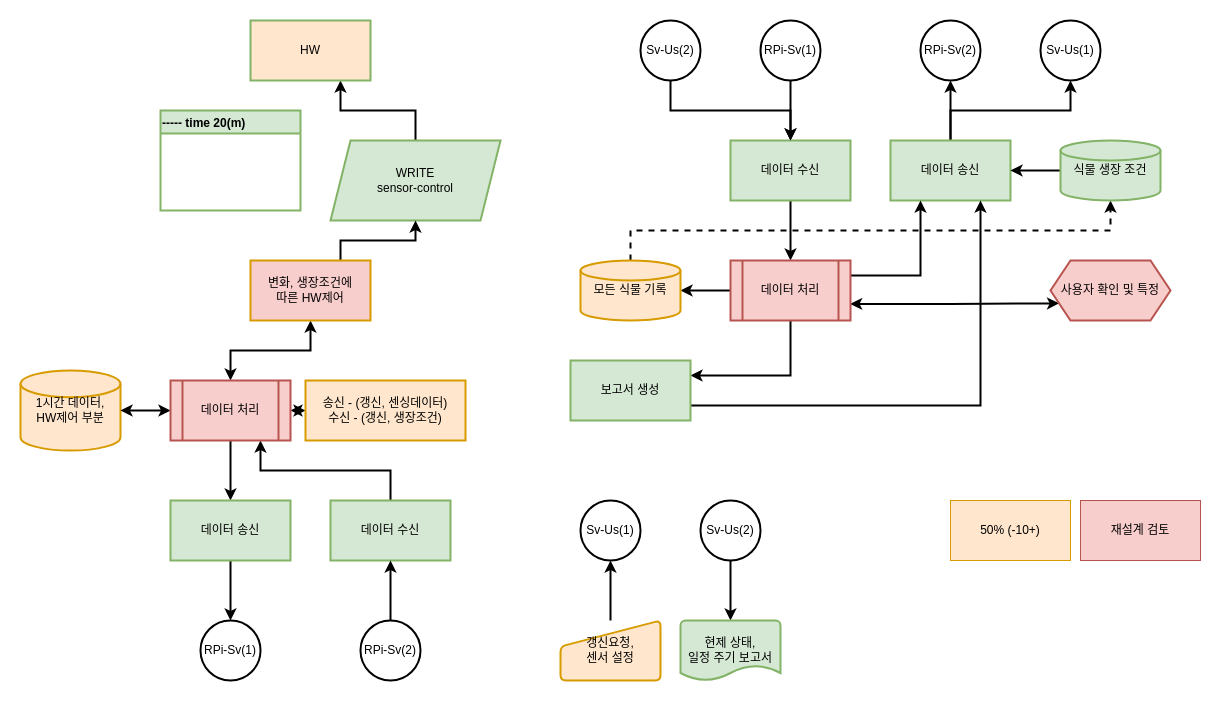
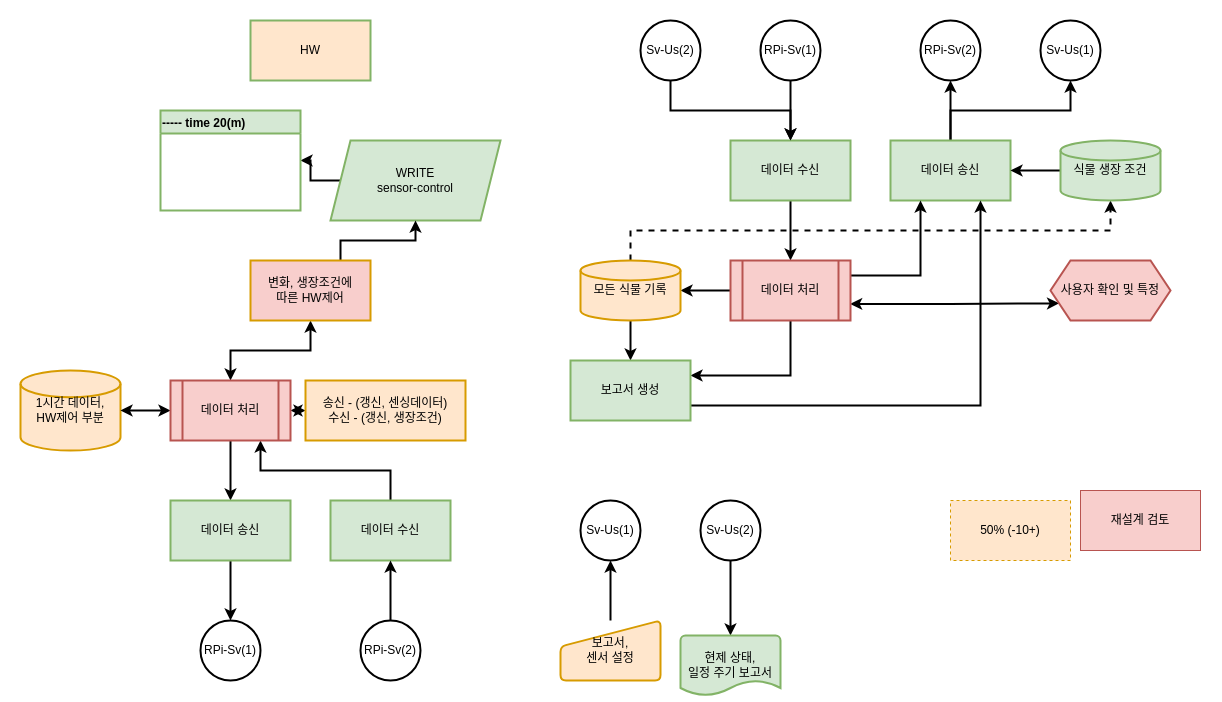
edge "WRITE sensor-control" -> "HW": now "WRITE sensor-control" -> "----- time 20(m)"
edge "모든 식물 기록" -> "보고서 생성": added
node "50% (-10+)": style solid -> dashed
node "재설계 검토": moved (1141, 531) -> (1141, 521)
node "갱신요청, 센서 설정": label "갱신요청, 센서 설정" -> "보고서, 센서 설정"
node "현제 상태, 일정 주기 보고서": moved (731, 651) -> (731, 666)
